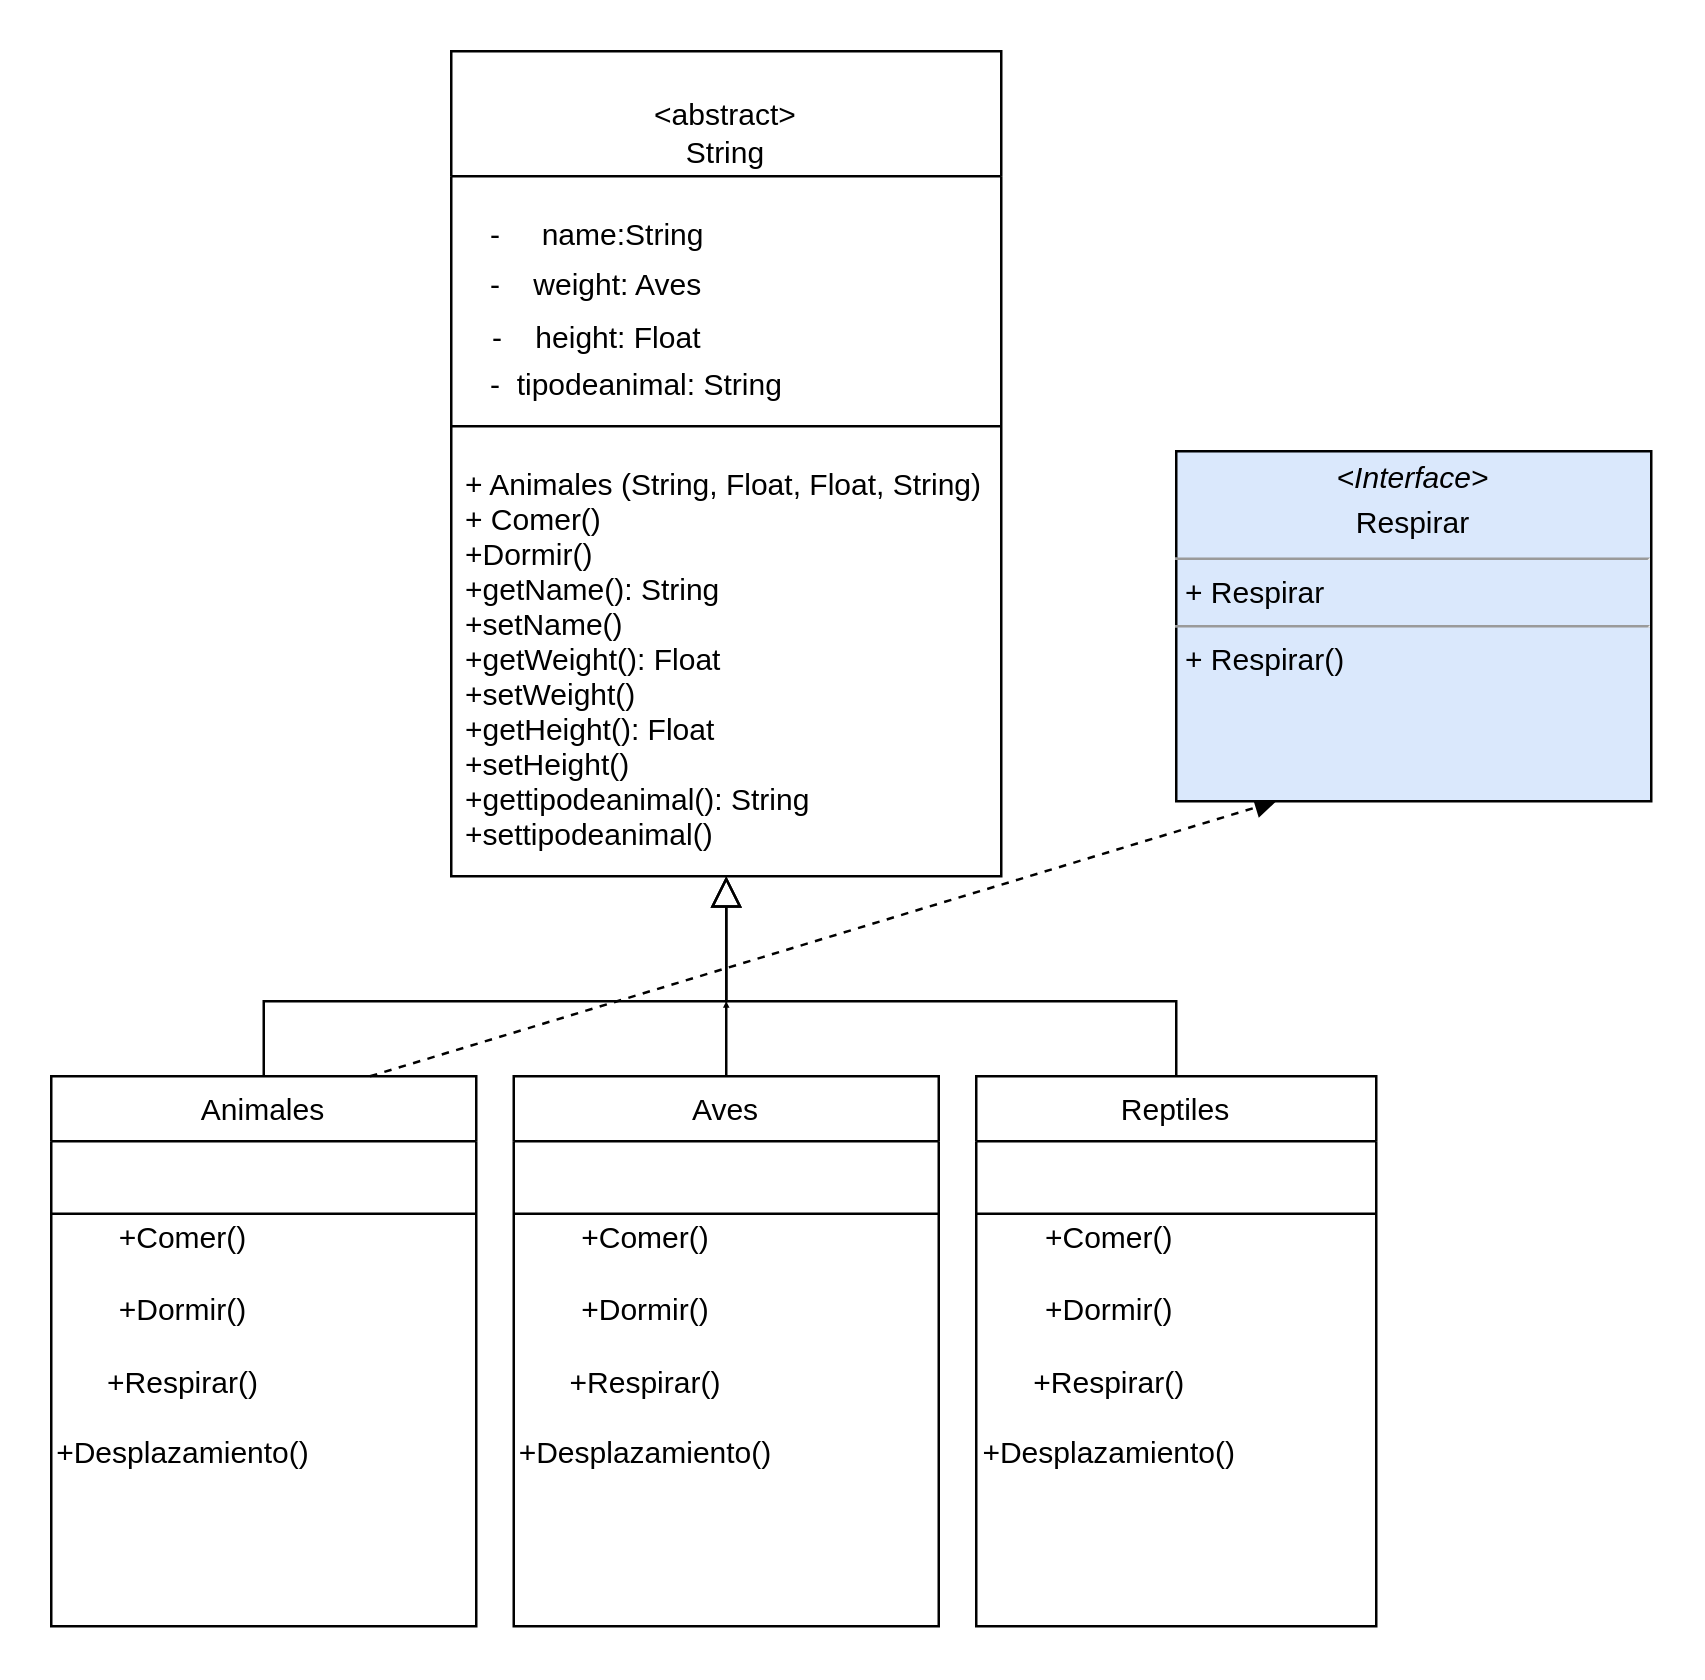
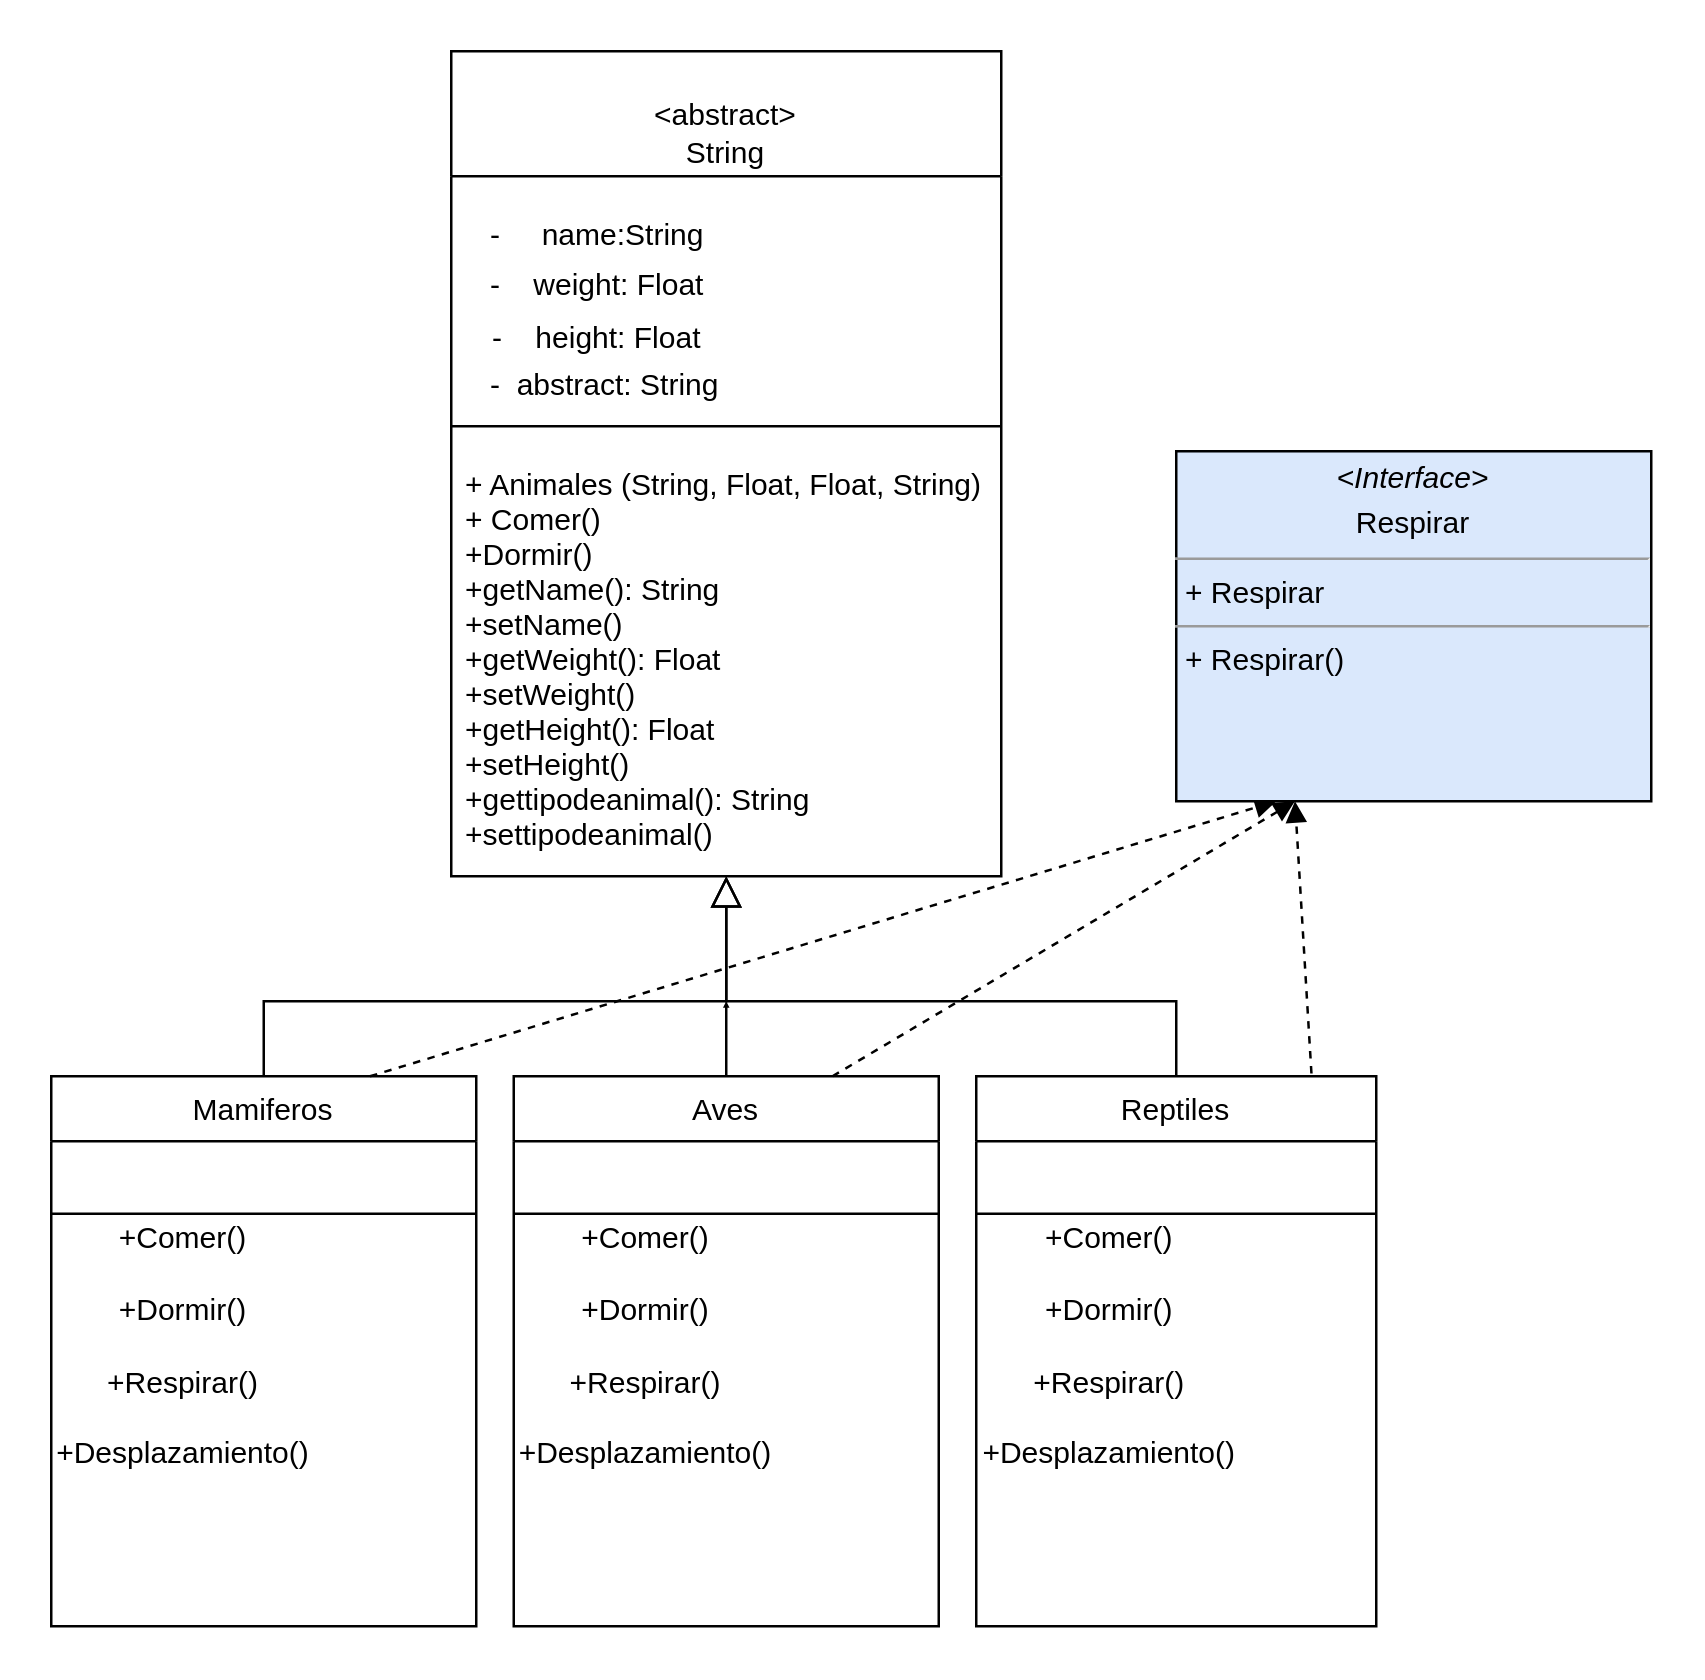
node "- weight: Aves": label "- weight: Aves" -> "- weight: Float"
node "- tipodeanimal: String": label "- tipodeanimal: String" -> "- abstract: String"
edge "Aves" -> "<Interface> Respirar + Respirar + Respirar()": added
edge "Reptiles" -> "<Interface> Respirar + Respirar + Respirar()": added
node "Animales": label "Animales" -> "Mamiferos"
